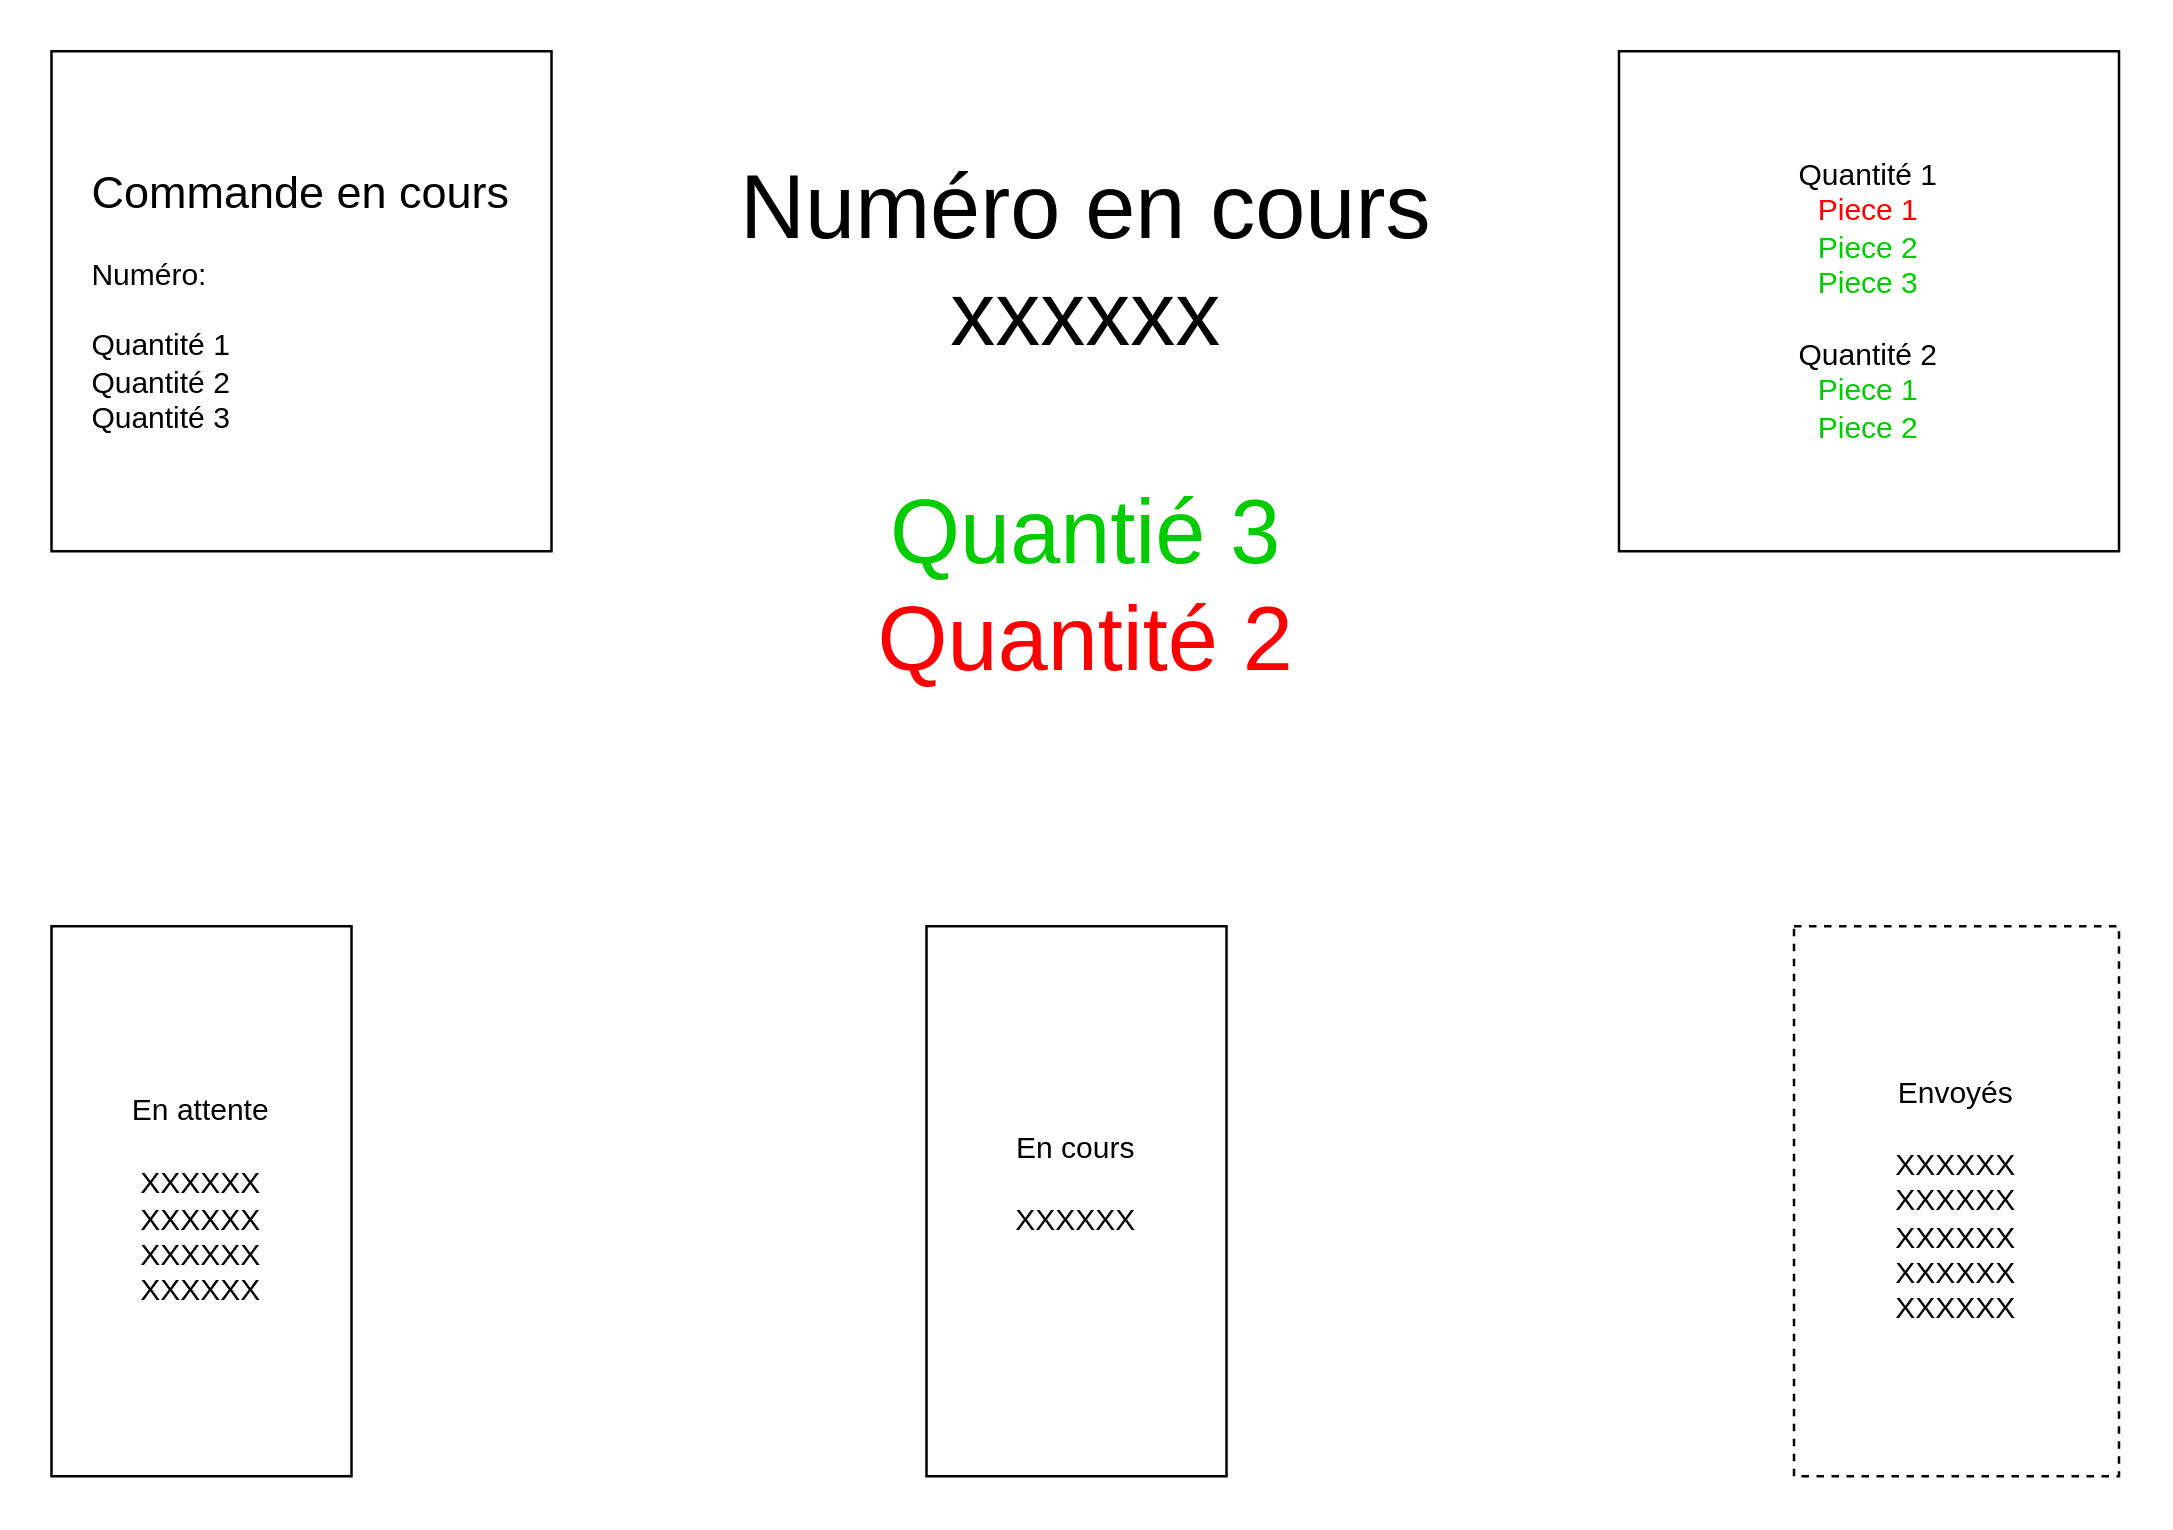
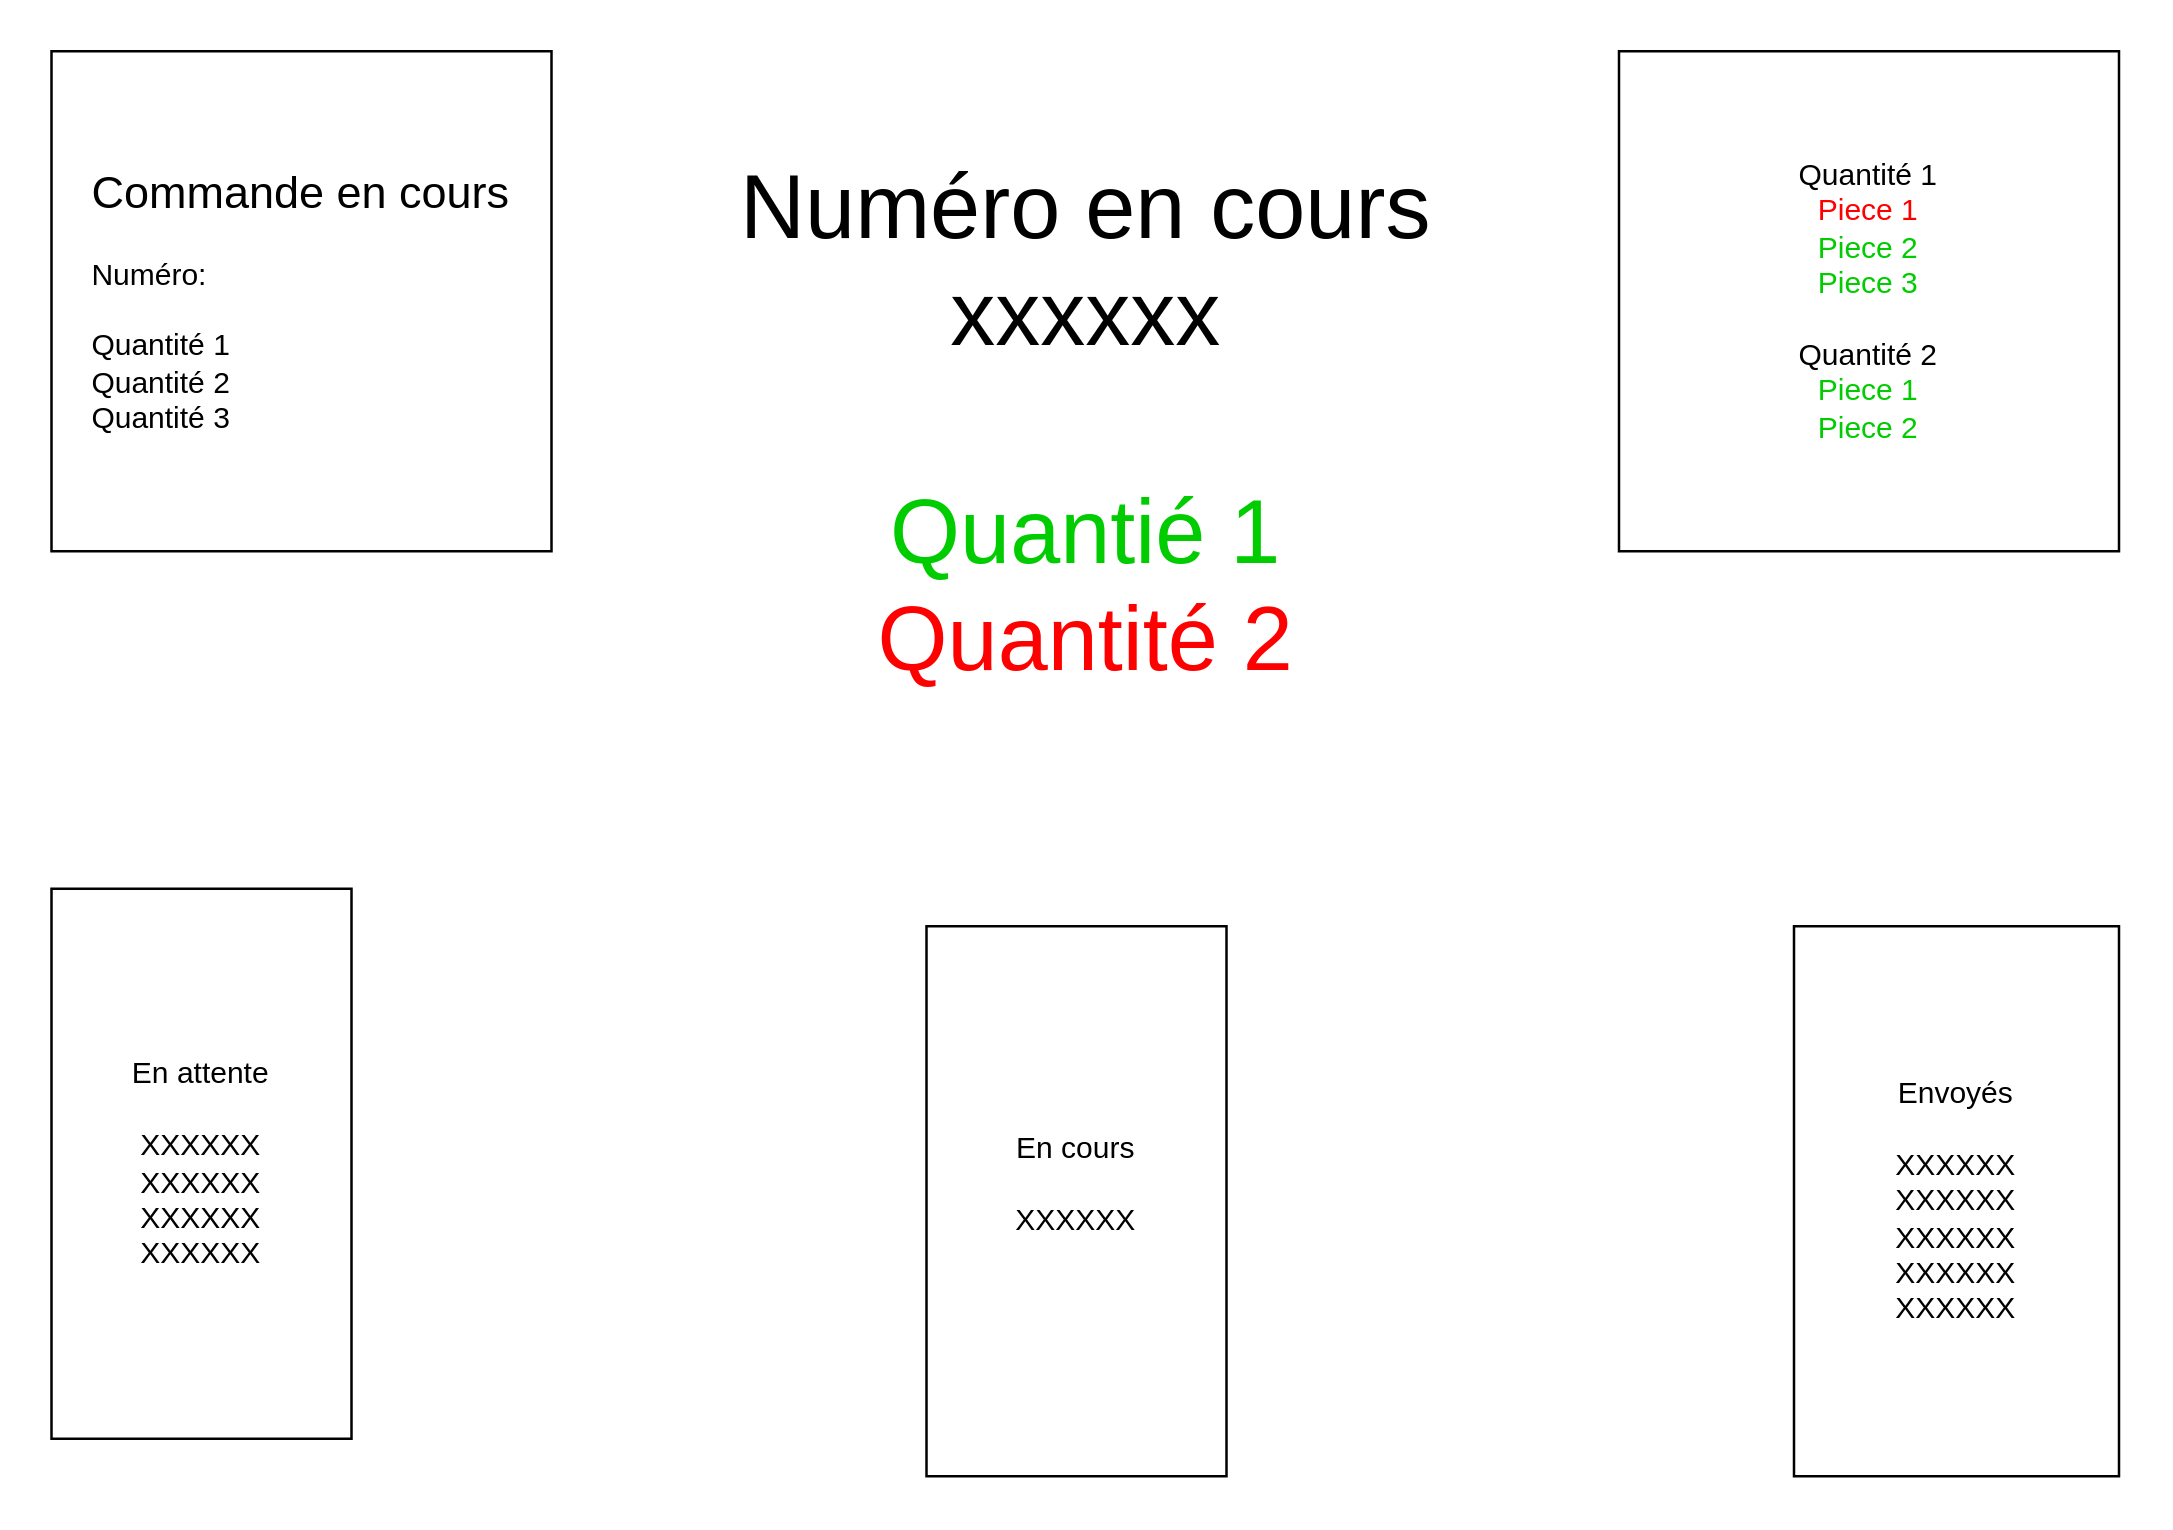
node "Numéro en cours xxxxxx Quantié 3 Quantité 2": label "Numéro en cours xxxxxx Quantié 3 Quantité 2" -> "Numéro en cours xxxxxx Quantié 1 Quantité 2"
node "En attente XXXXXX XXXXXX XXXXXX XXXXXX": moved (201, 1201) -> (201, 1164)
node "Envoyés XXXXXX XXXXXX XXXXXX XXXXXX XXXXXX": style dashed -> solid
